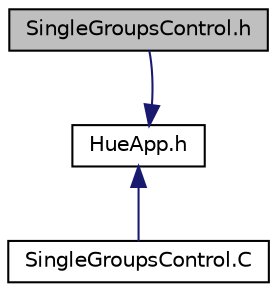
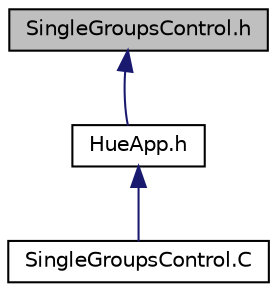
edge "SingleGroupsControl.h" -> "HueApp.h": reversed
